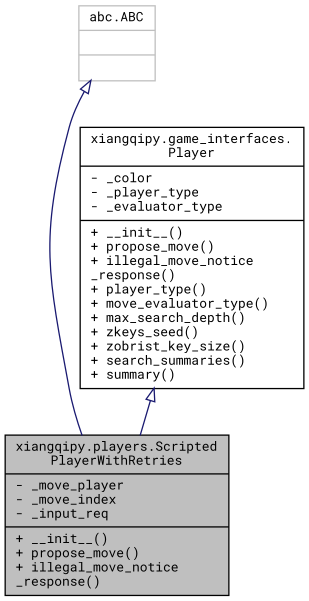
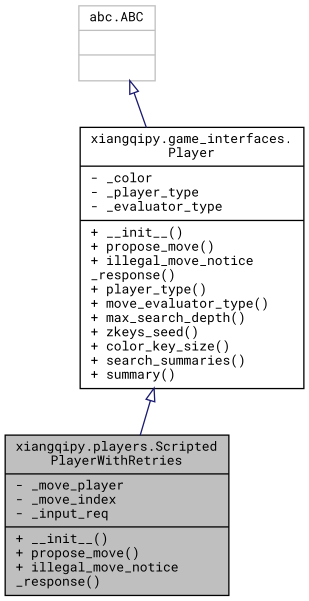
edge "xiangqipy.players.Scripted" -> "abc.ABC": now "xiangqipy.game_interfaces." -> "abc.ABC"
node "xiangqipy.game_interfaces.": text "+ zobrist_key_size()" -> "+ color_key_size()"
